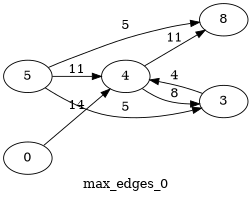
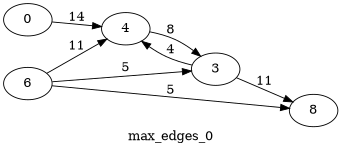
edge "4" -> "8": now "3" -> "8"
node "5": label "5" -> "6"
